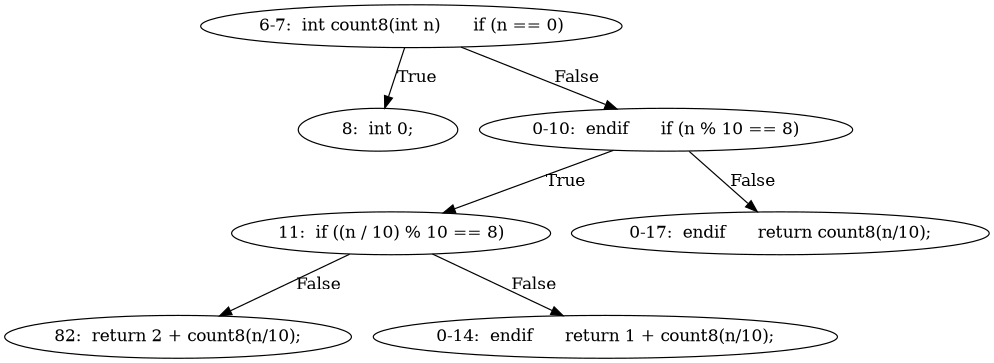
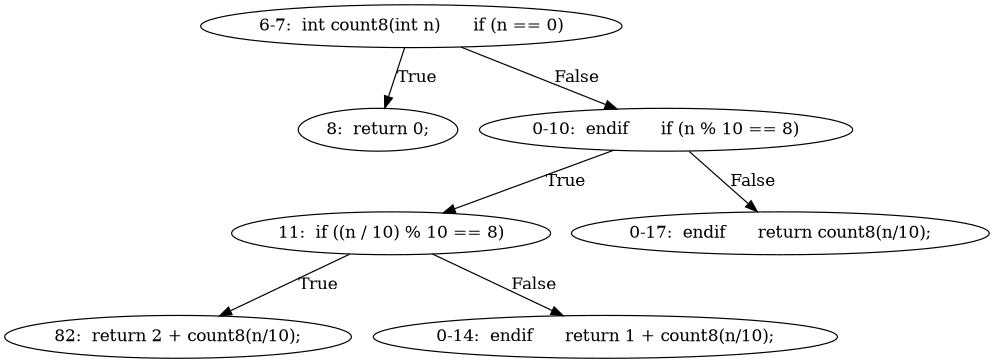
node "8:  int 0;": label "8:  int 0;" -> "8:  return 0;"
edge "11:  if ((n / 10) % 10 == 8)" -> "82:  return 2 + count8(n/10);": label "False" -> "True"
